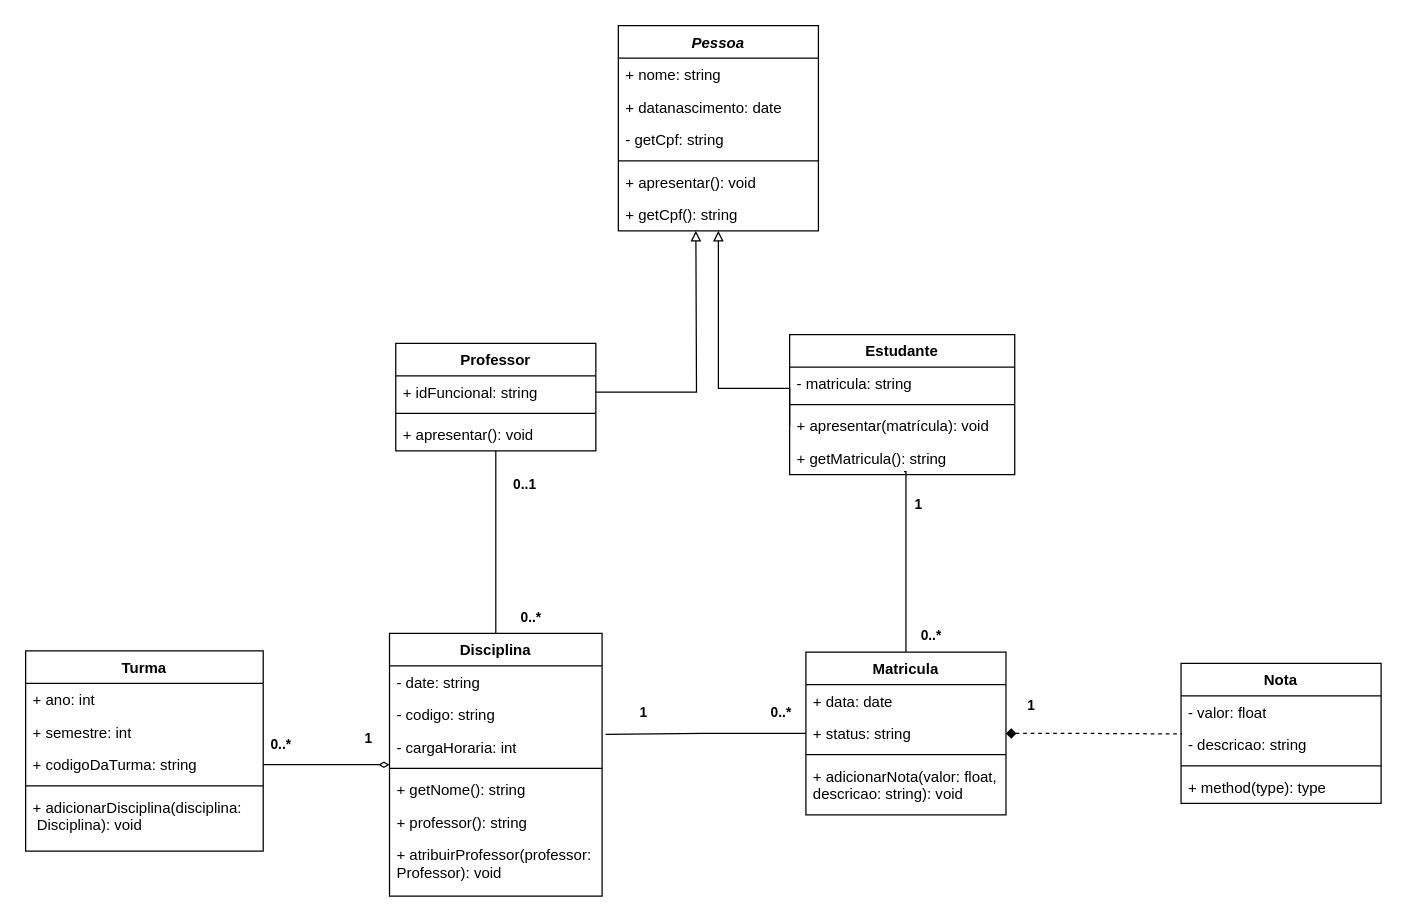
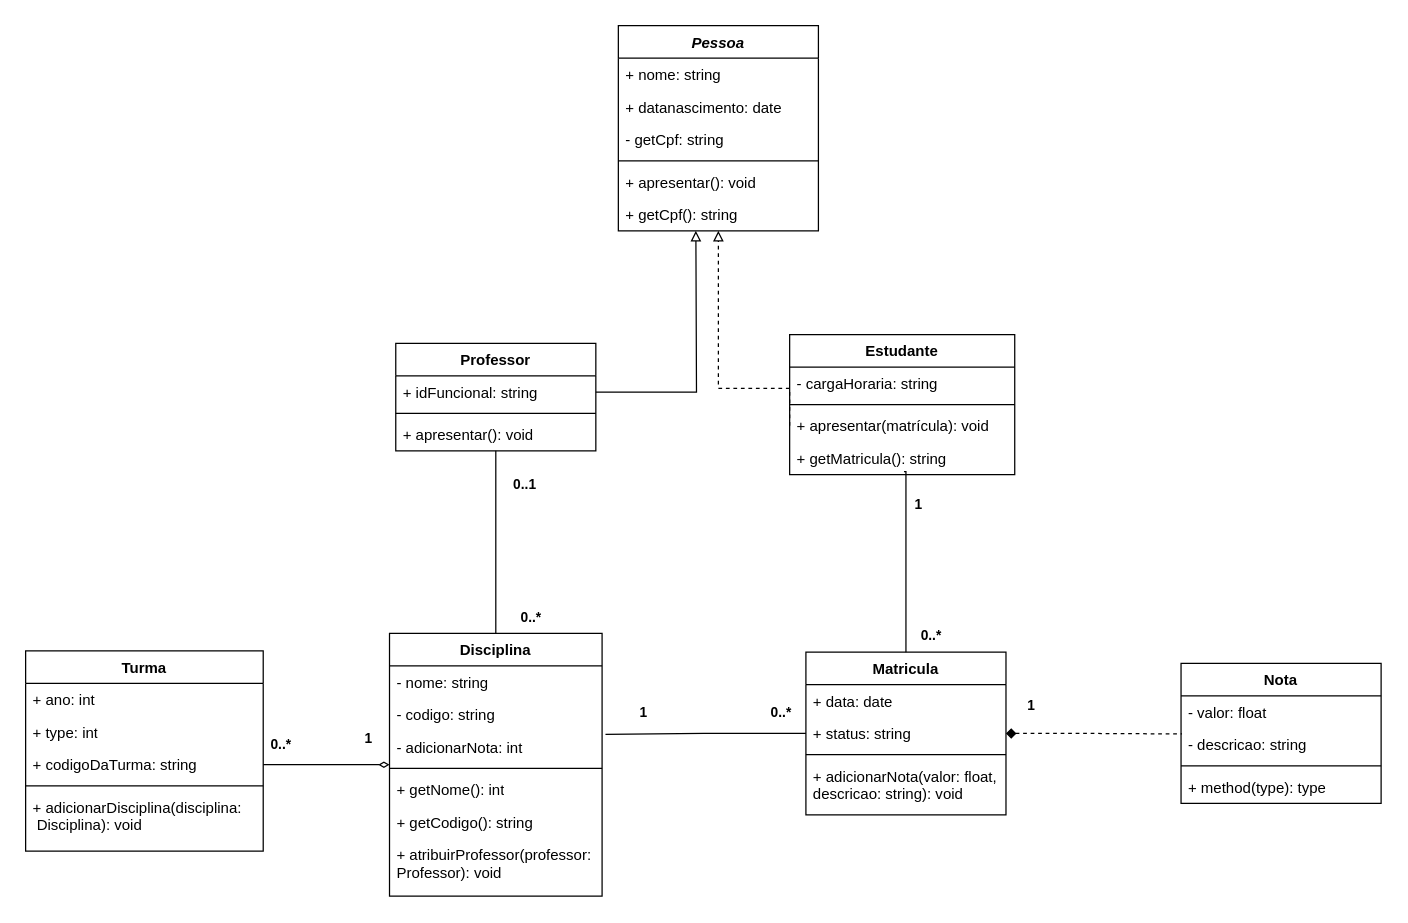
edge "+ apresentar(matrícula): void" -> "Pessoa": style solid -> dashed
node "- matricula: string": label "- matricula: string" -> "- cargaHoraria: string"
node "- date: string": label "- date: string" -> "- nome: string"
node "+ semestre: int": label "+ semestre: int" -> "+ type: int"
node "- cargaHoraria: int": label "- cargaHoraria: int" -> "- adicionarNota: int"
node "+ getNome(): string": label "+ getNome(): string" -> "+ getNome(): int"
node "+ professor(): string": label "+ professor(): string" -> "+ getCodigo(): string"
